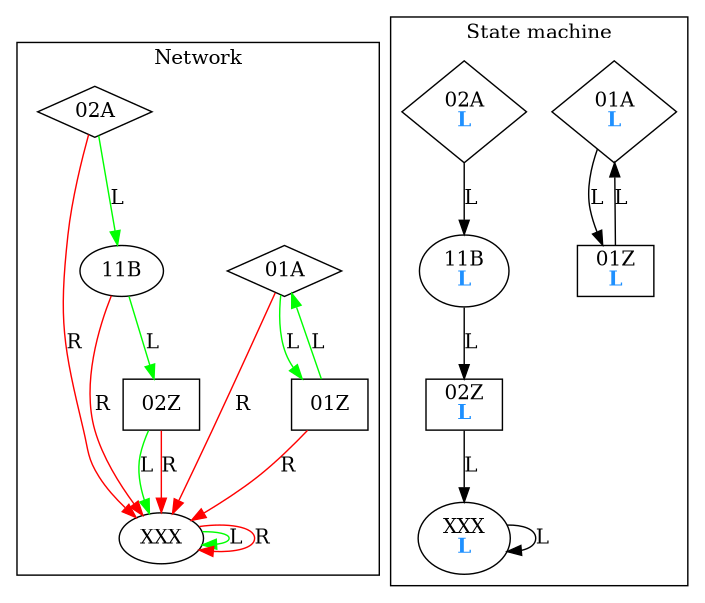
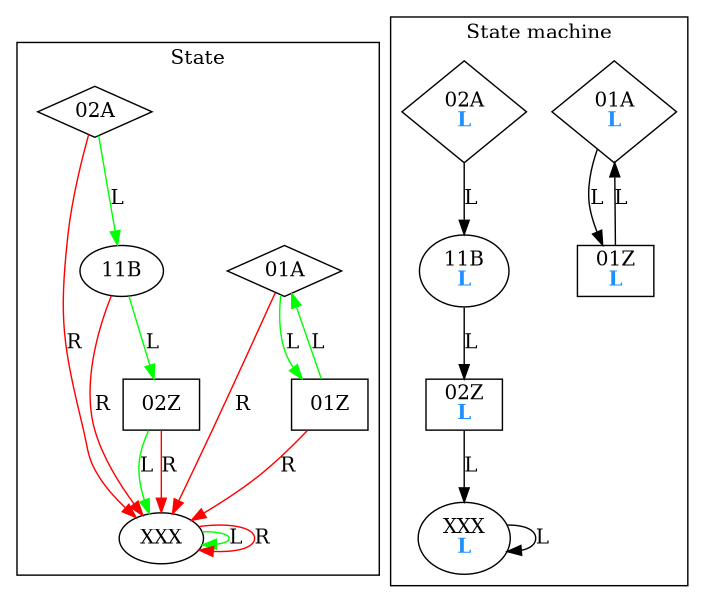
cluster "Network": label "Network" -> "State"
